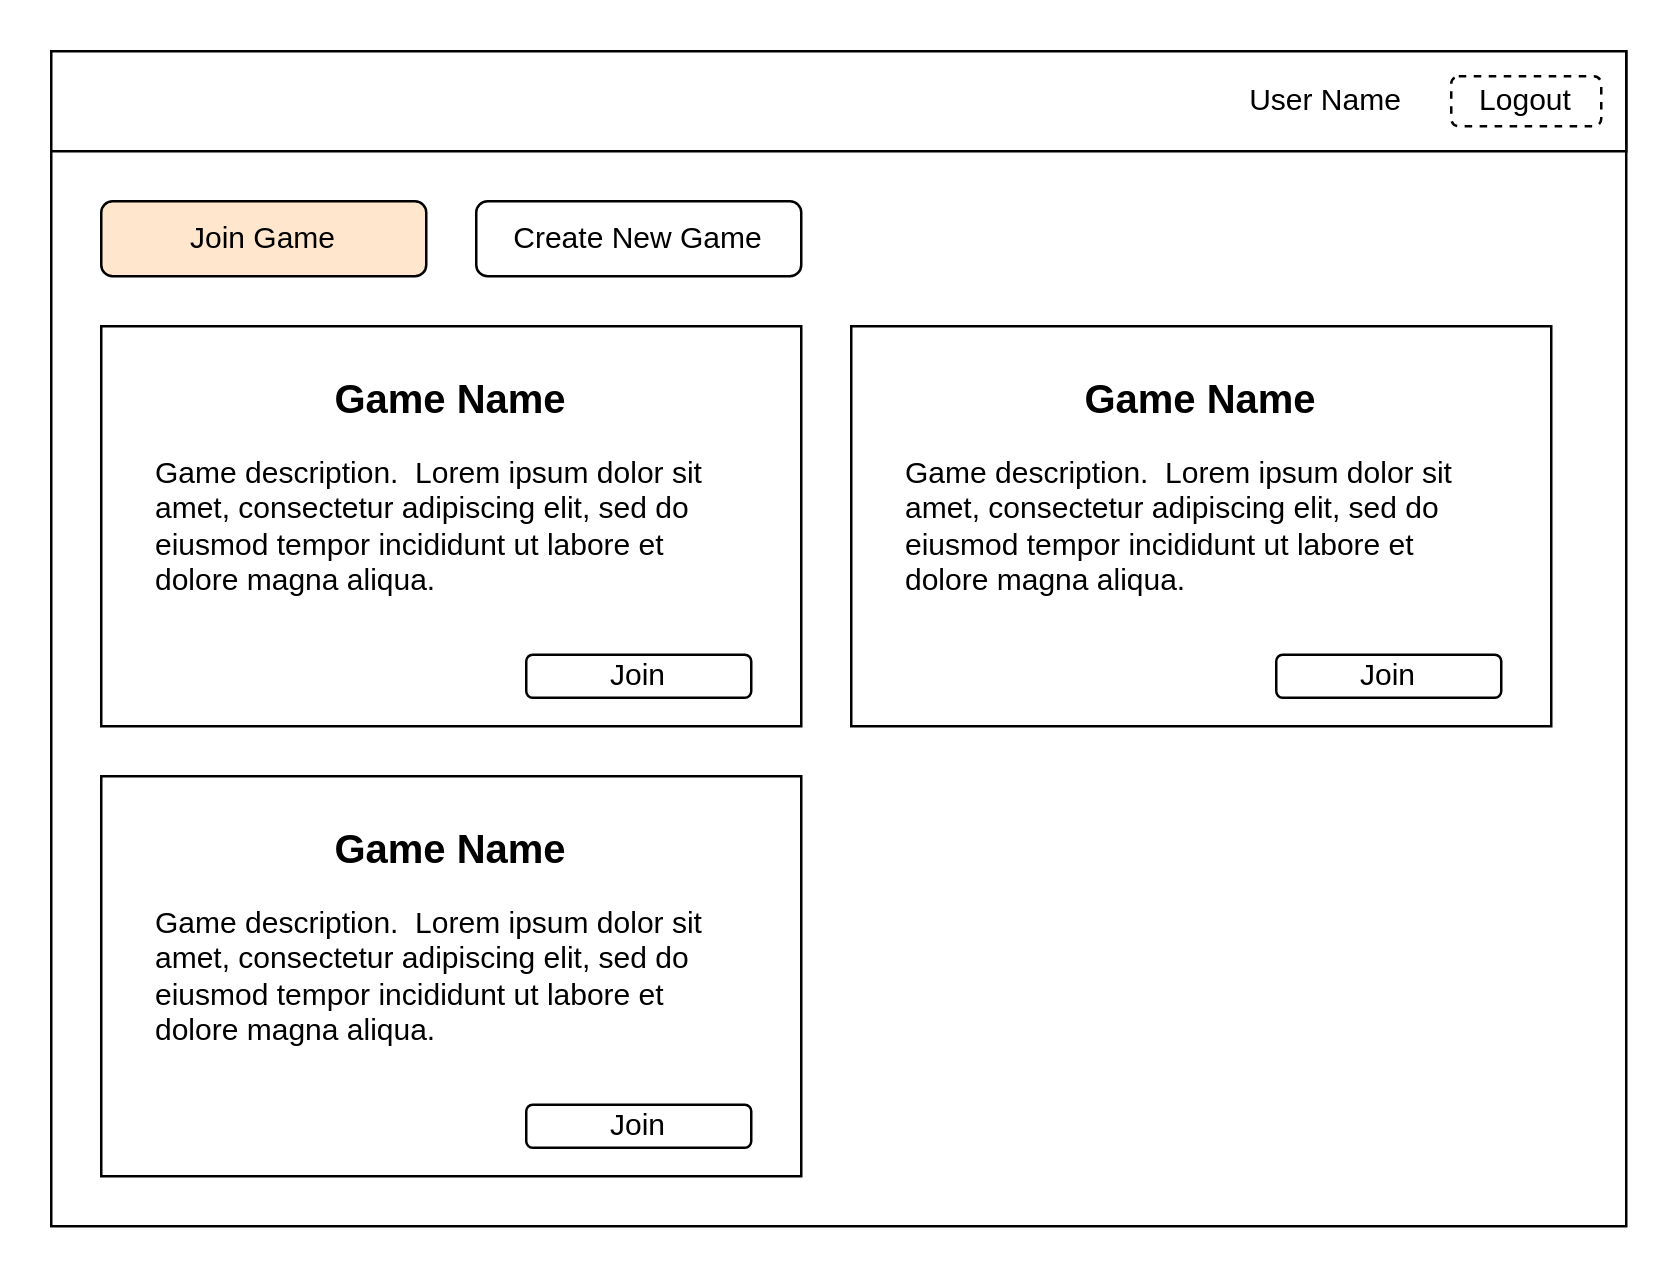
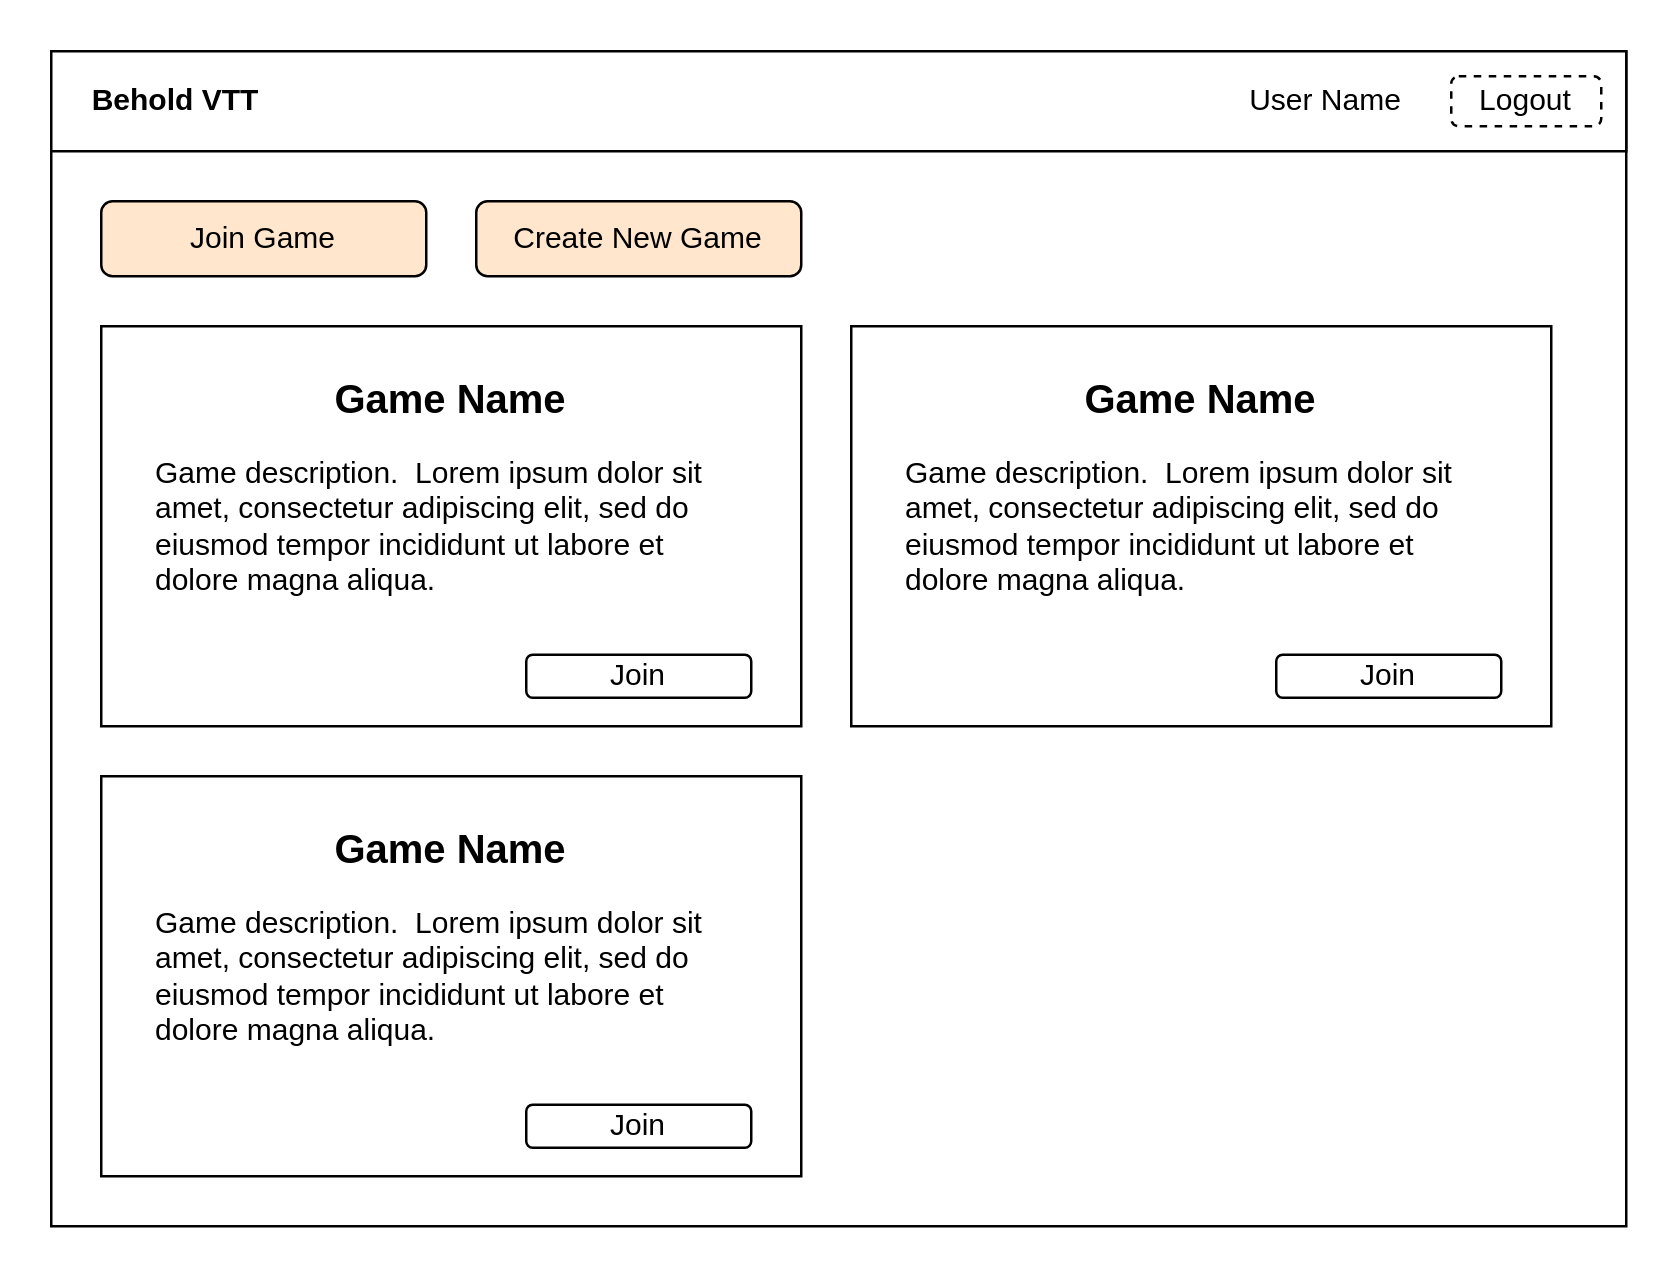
node "Behold VTT": added
node "Create New Game": fillcolor #ffffff -> #ffe6cc
